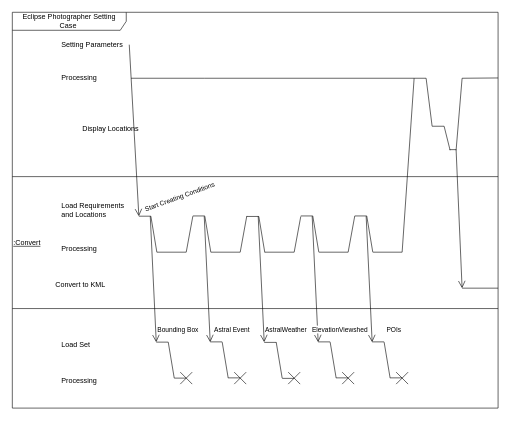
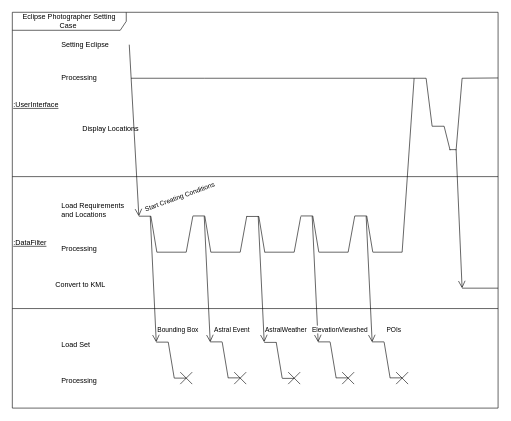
node "Setting Parameters": label "Setting Parameters" -> "Setting Eclipse"
node ":UserInterface": added
node ":Convert": label ":Convert" -> ":DataFilter"
